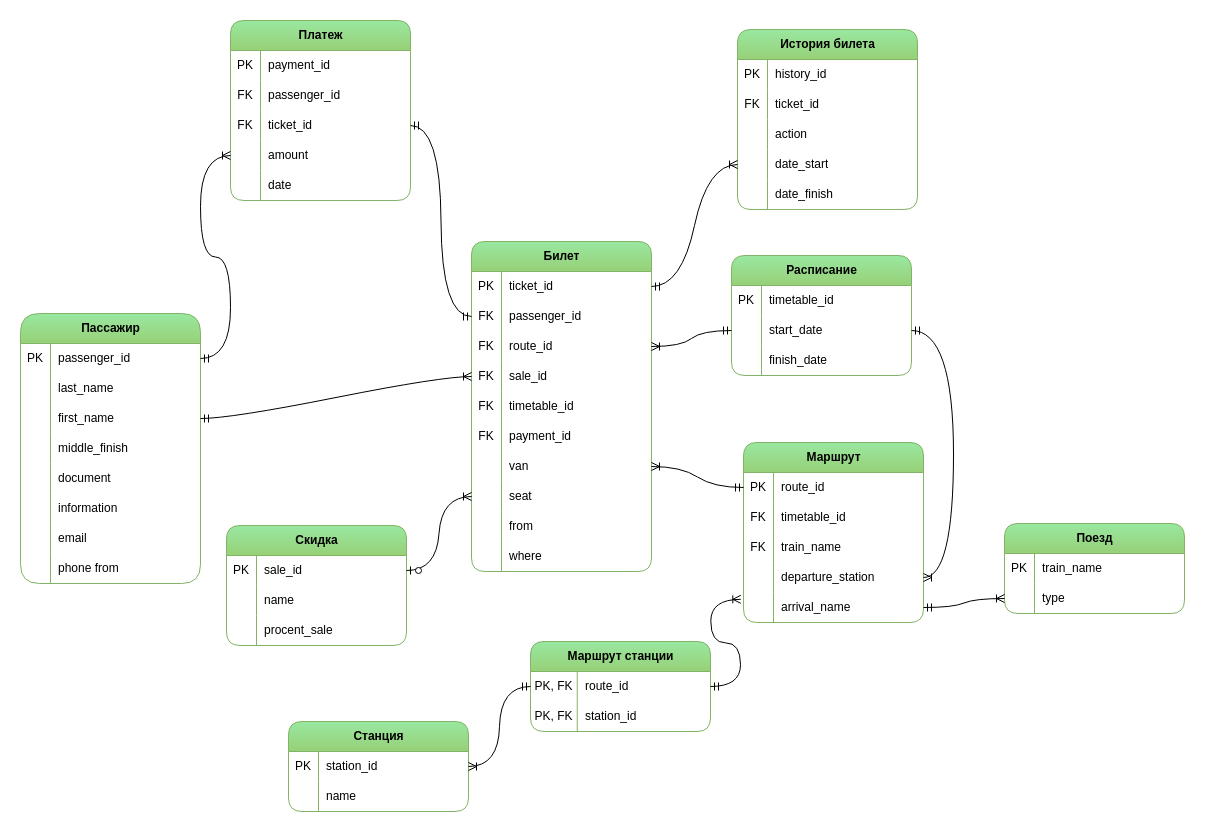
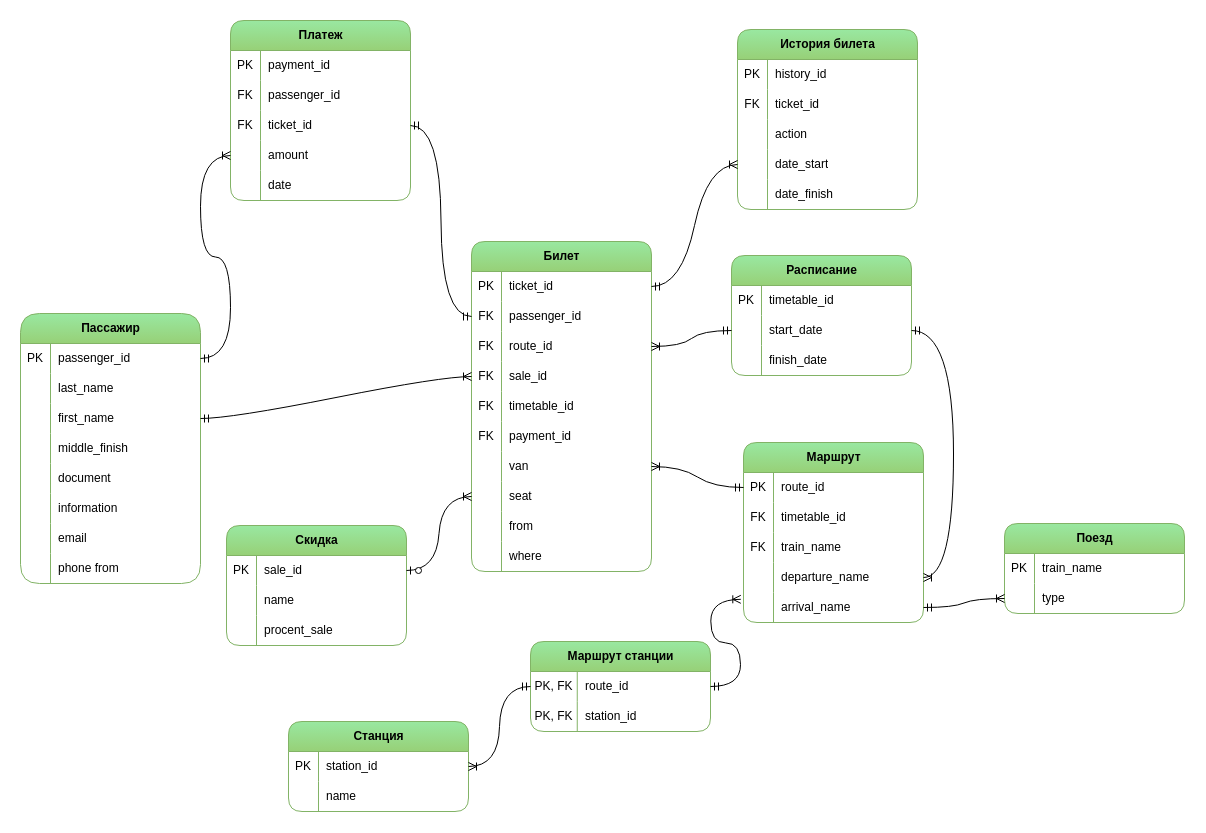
node "departure_station": label "departure_station" -> "departure_name"
